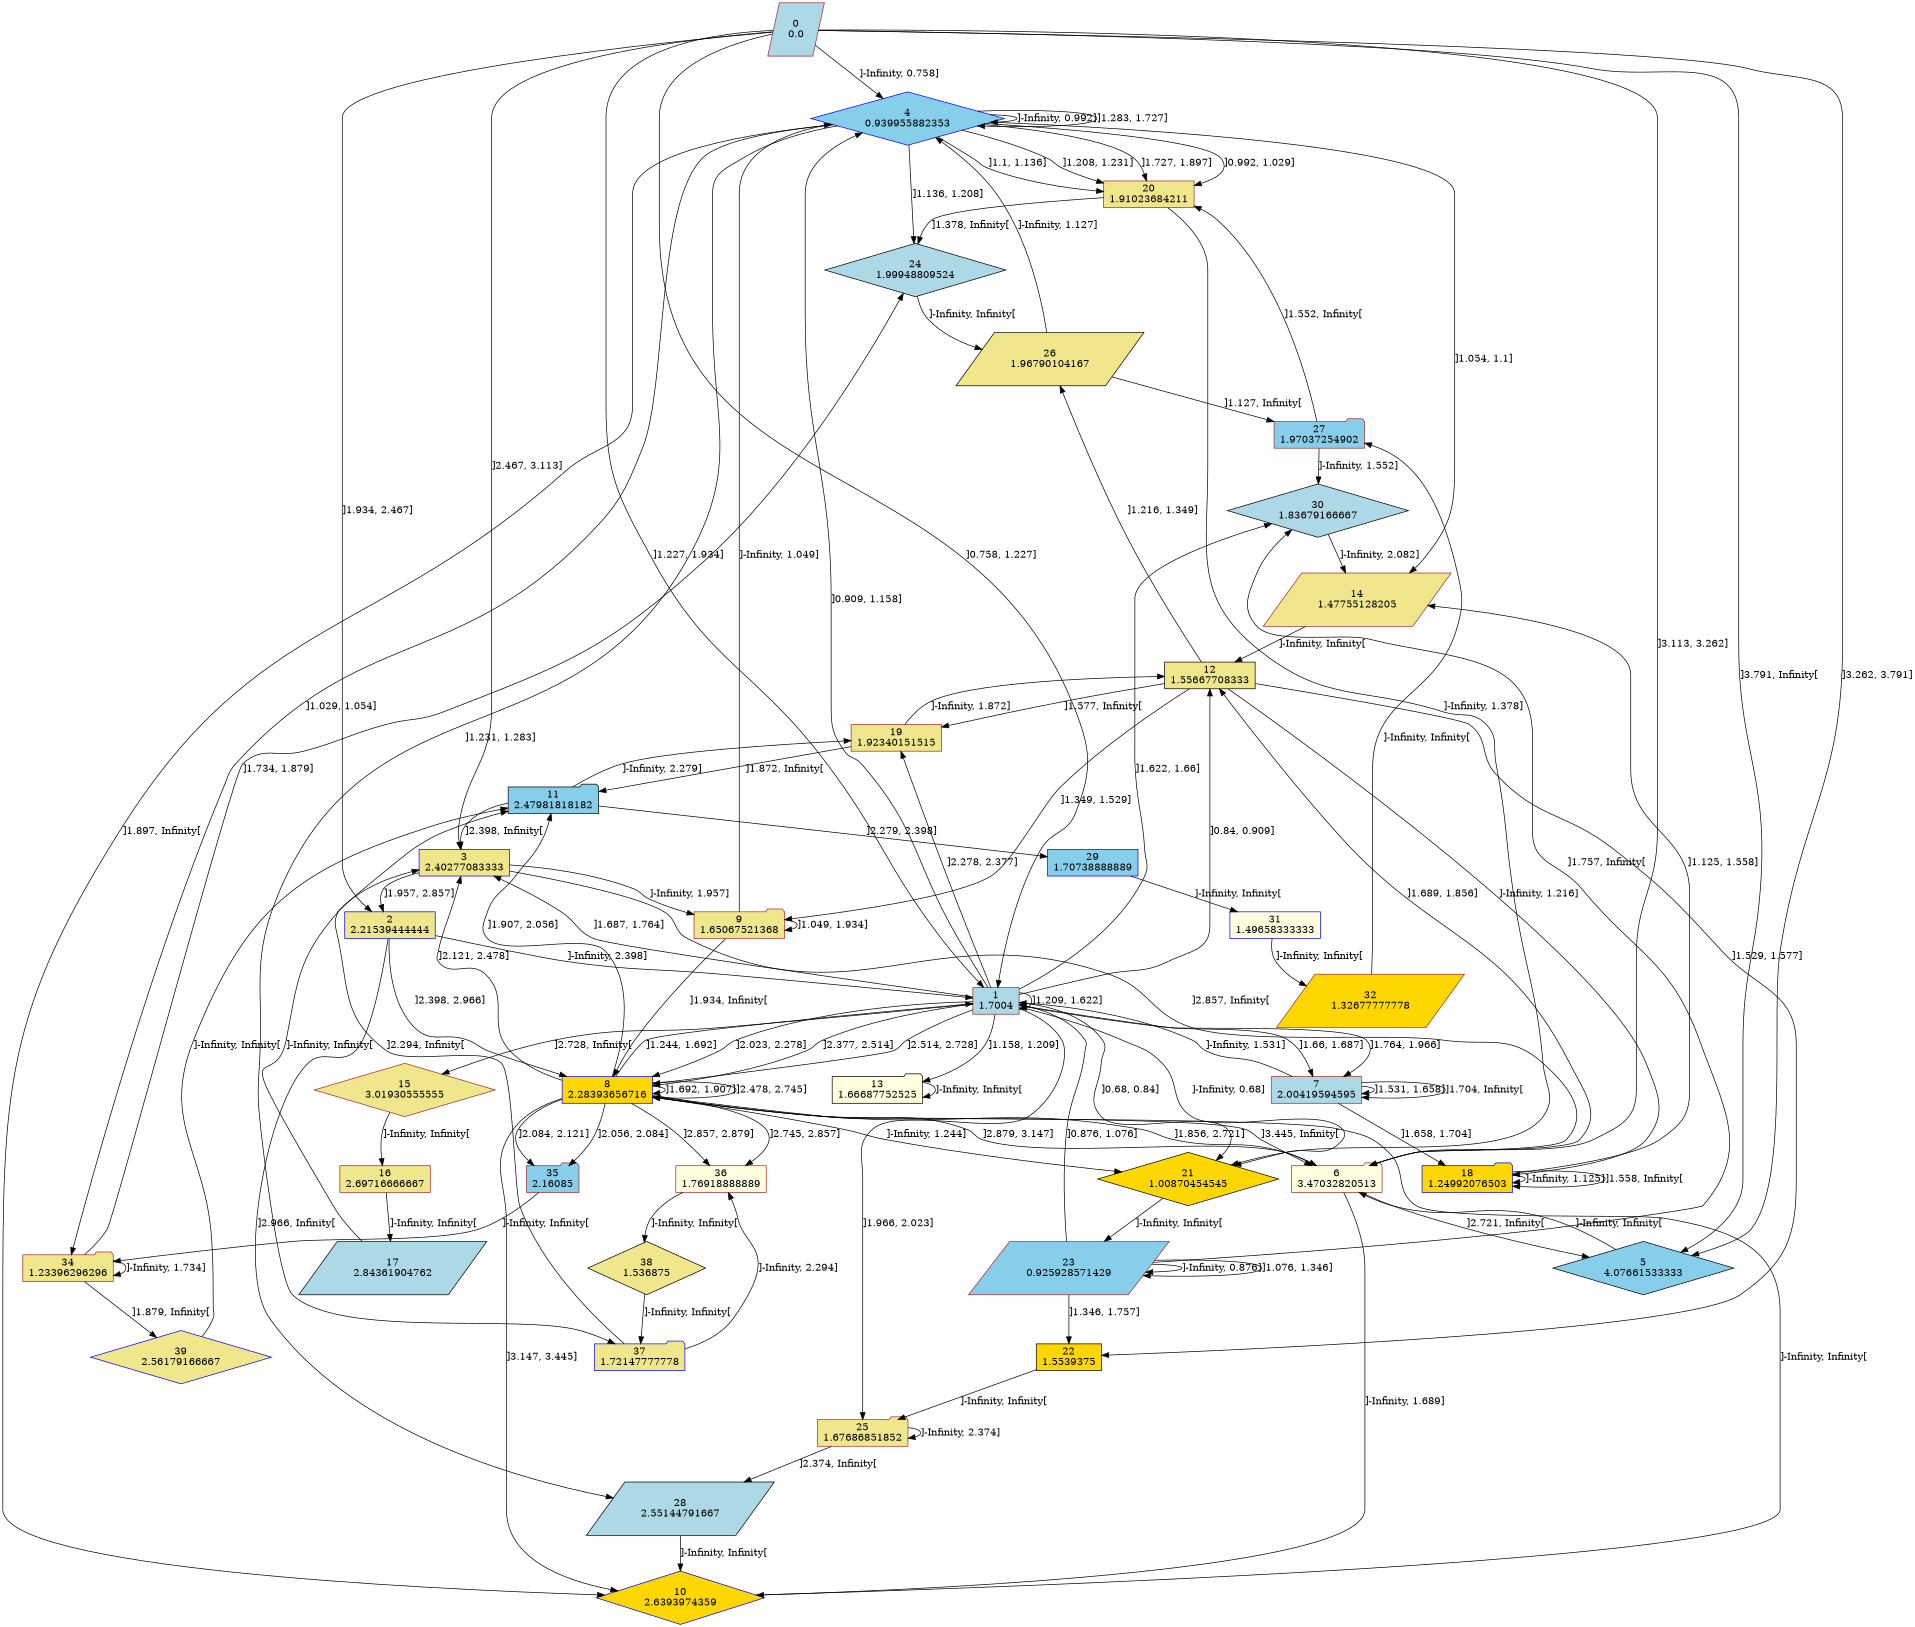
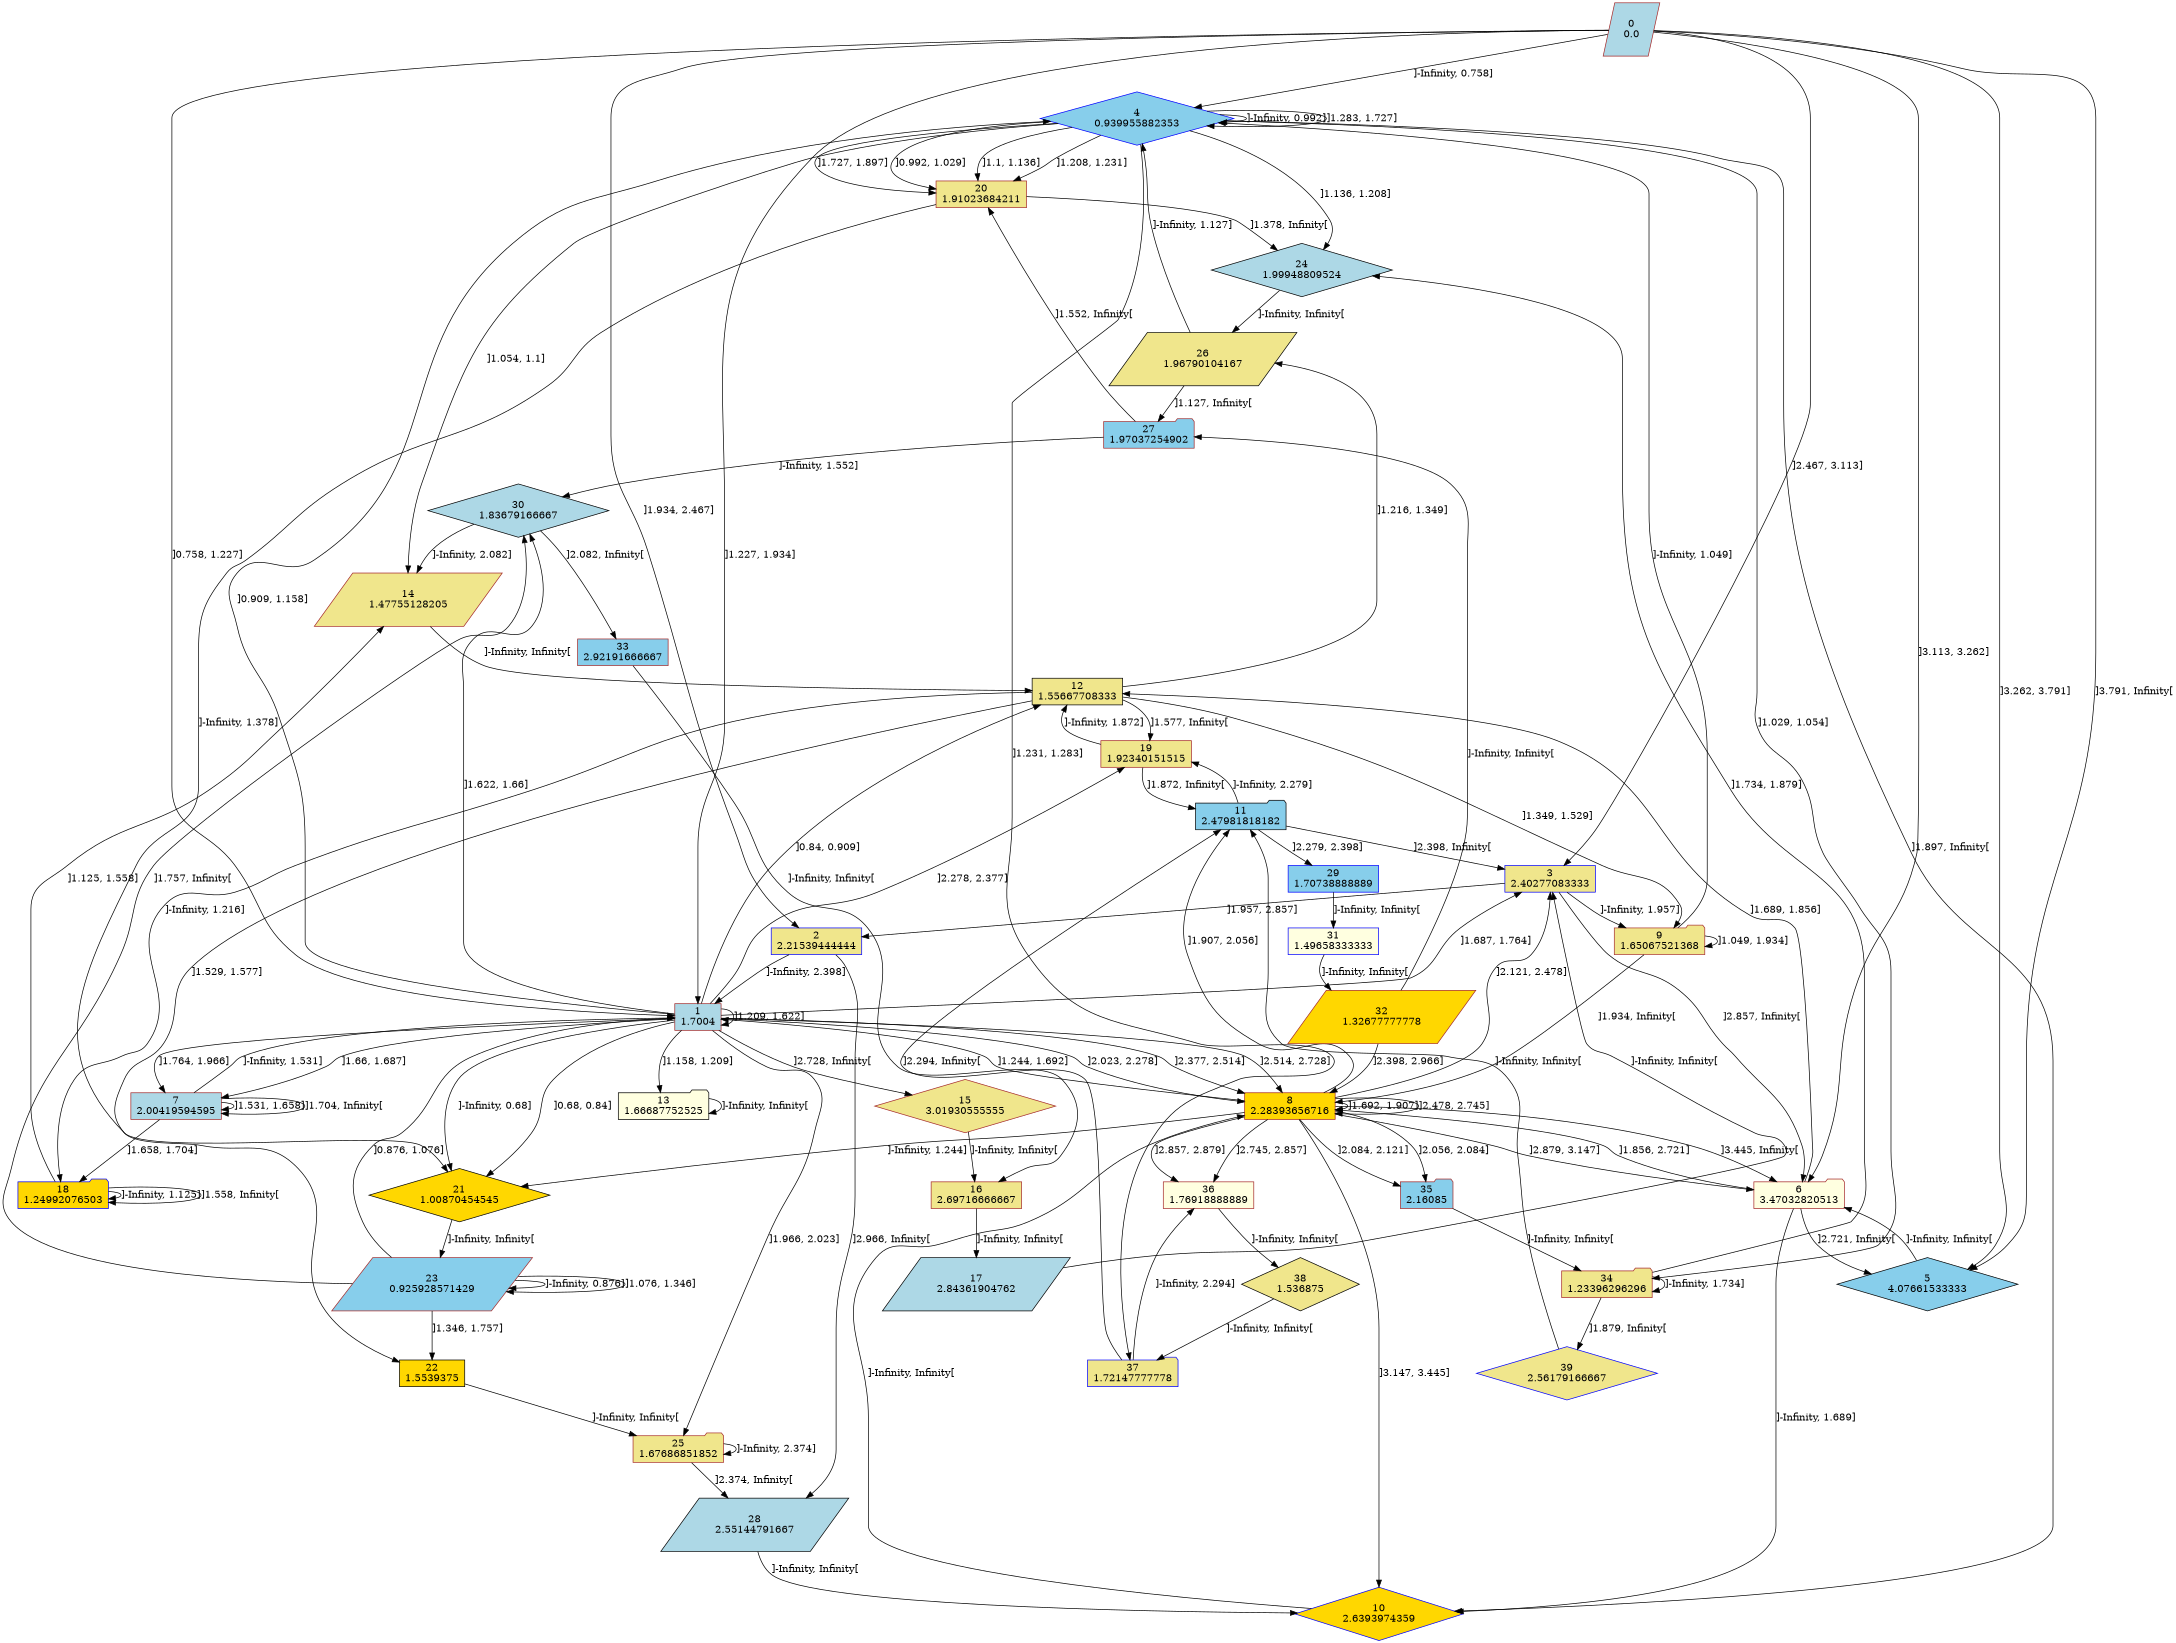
node "33 2.92191666667": added
edge "2 2.21539444444" -> "8 2.28393656716": now "32 1.32677777778" -> "8 2.28393656716"
node "8 2.28393656716": color blue -> brown
